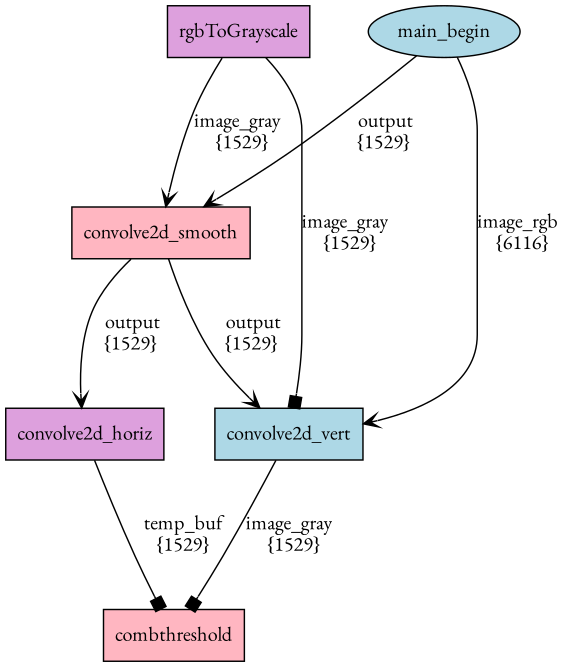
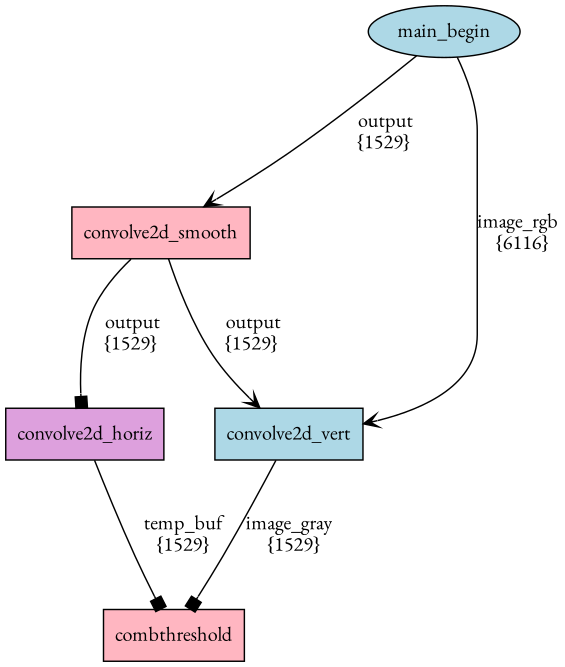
node "rgbToGrayscale": removed
edge "convolve2d_smooth" -> "convolve2d_horiz": arrowhead vee -> box
